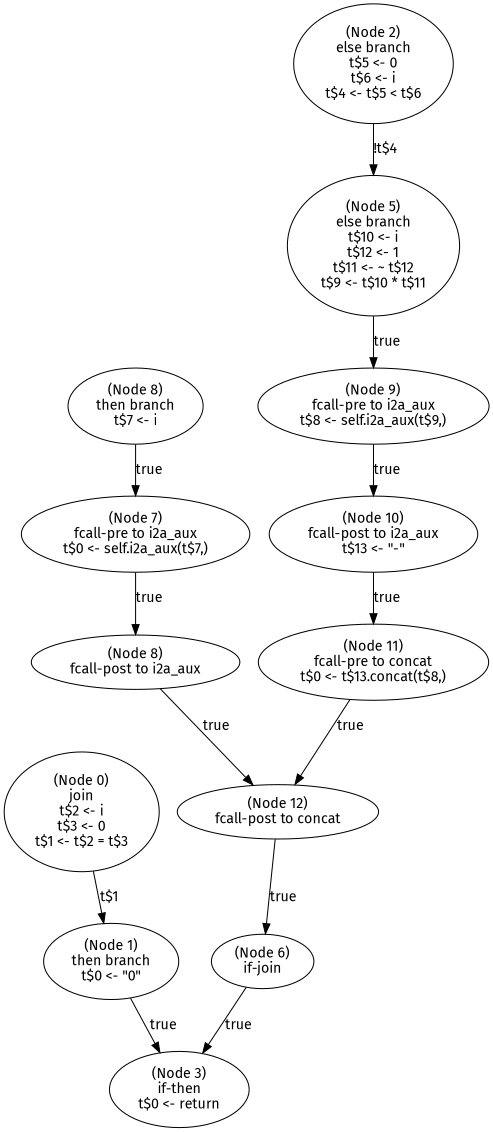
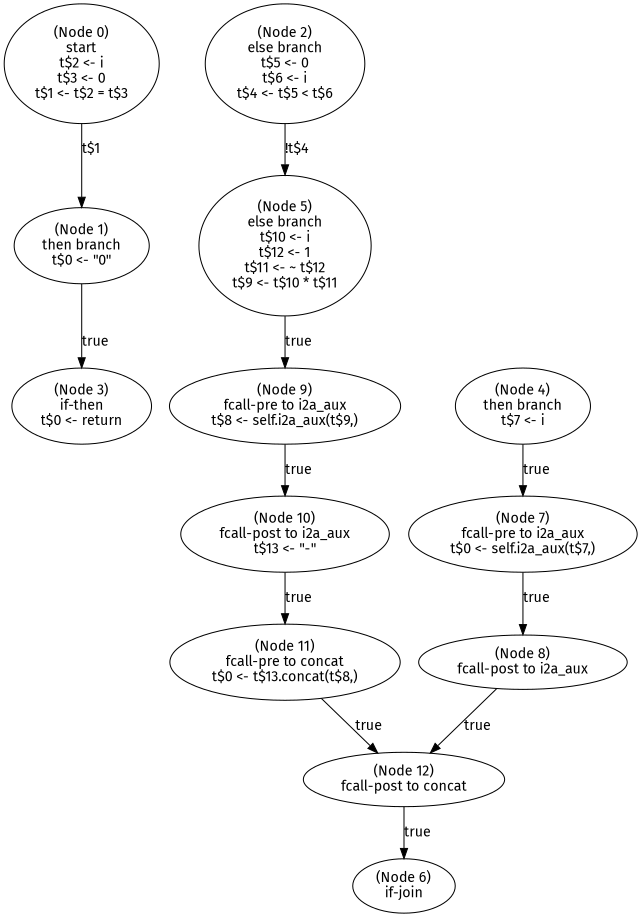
node "(Node 8) then branch t$7 <- i": label "(Node 8) then branch t$7 <- i" -> "(Node 4) then branch t$7 <- i"
node "(Node 0) join t$2 <- i t$3 <- 0 t$1 <- t$2 = t$3": label "(Node 0) join t$2 <- i t$3 <- 0 t$1 <- t$2 = t$3" -> "(Node 0) start t$2 <- i t$3 <- 0 t$1 <- t$2 = t$3"
edge "(Node 6) if-join" -> "(Node 3) if-then t$0 <- return": removed, label "true"
